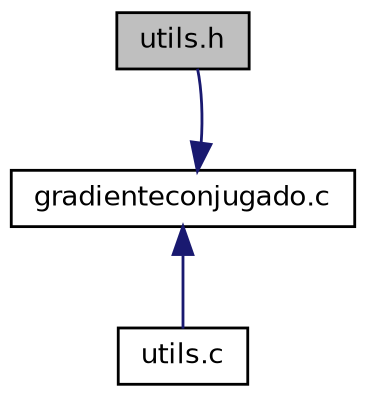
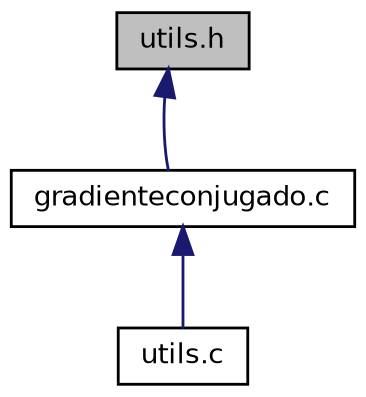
edge "utils.h" -> "gradienteconjugado.c": reversed
